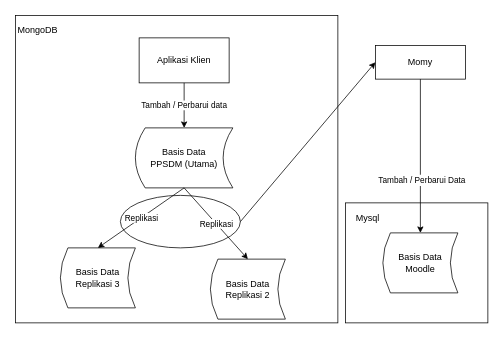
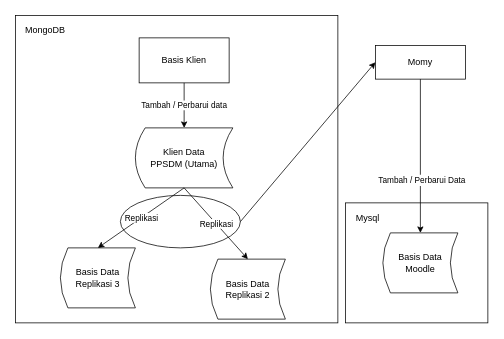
node "MongoDB": moved (38, 30) -> (45, 30)
node "Aplikasi Klien": label "Aplikasi Klien" -> "Basis Klien"
node "Basis Data PPSDM (Utama)": label "Basis Data PPSDM (Utama)" -> "Klien Data PPSDM (Utama)"
